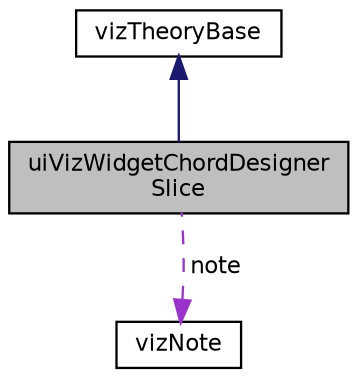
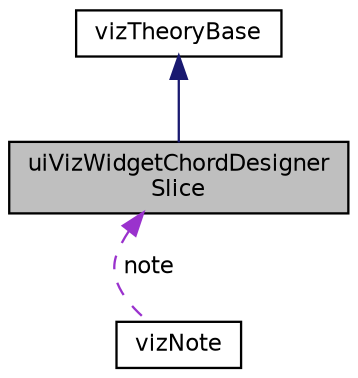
edge "uiVizWidgetChordDesigner Slice" -> "vizNote": reversed
